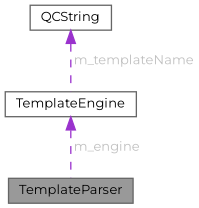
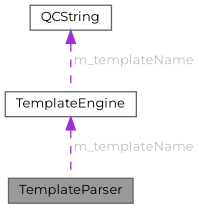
edge "TemplateParser" -> "TemplateEngine": label " m_engine" -> " m_templateName"
